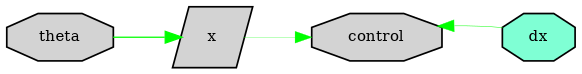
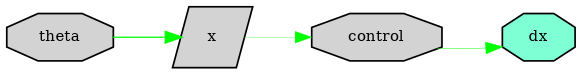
edge "dx" -> "control": reversed
